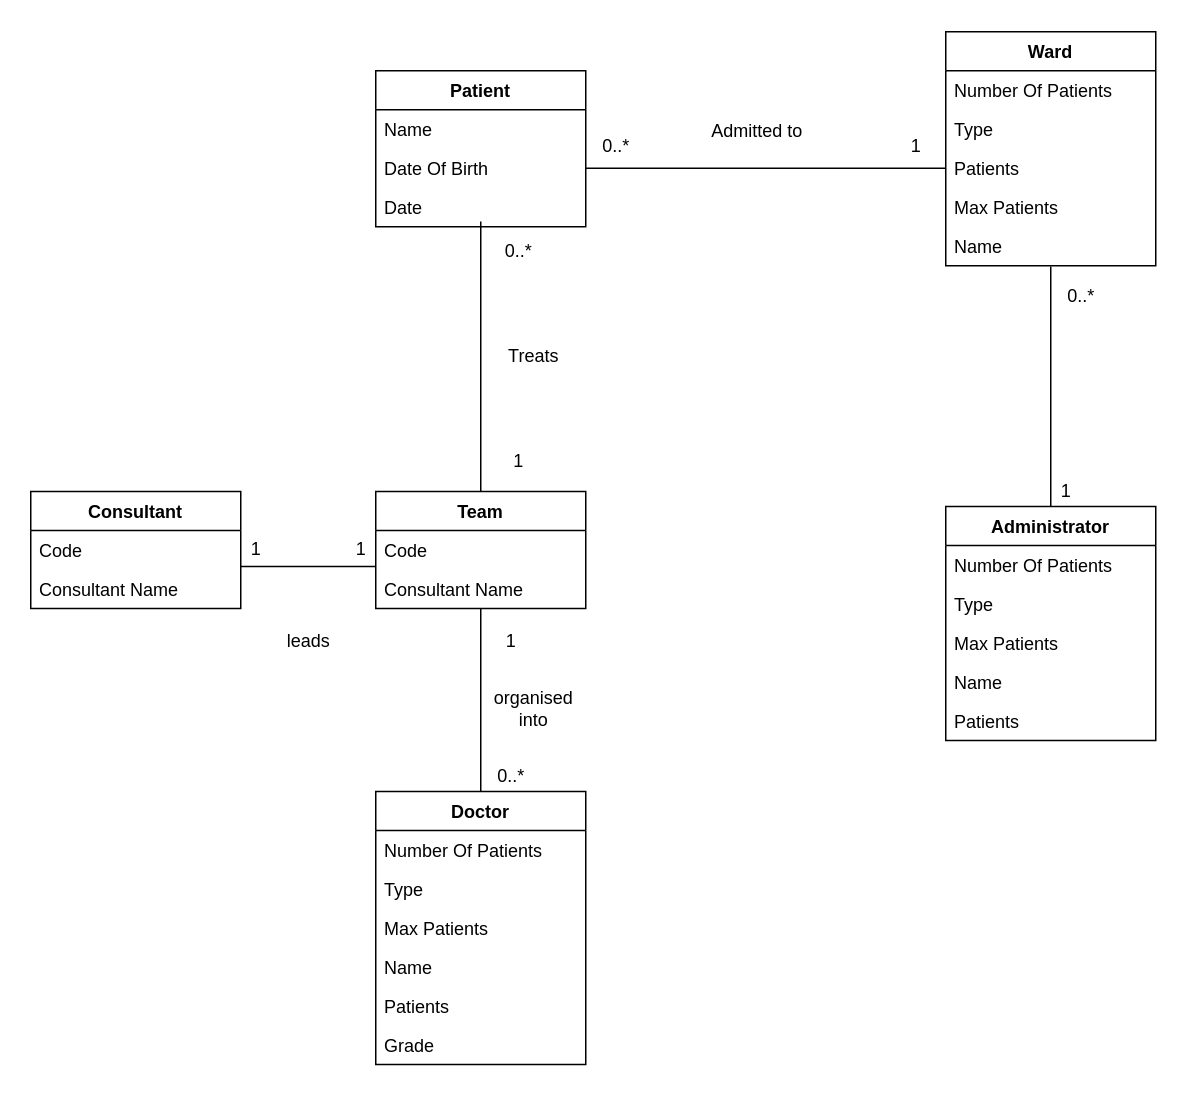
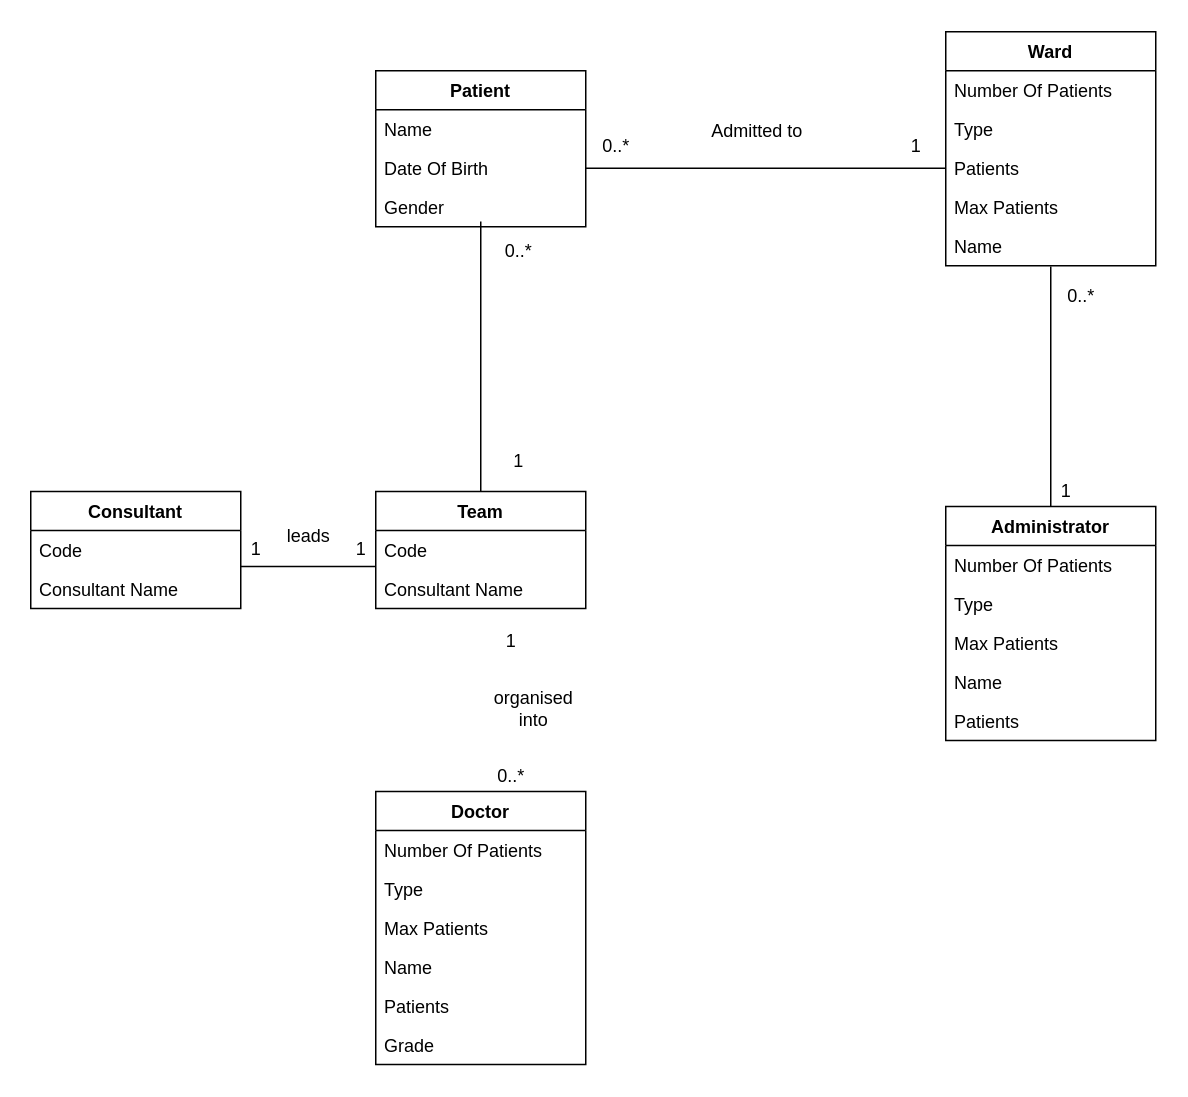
node "Date": label "Date" -> "Gender"
node "Treats": removed
node "leads": moved (308, 641) -> (308, 536)
edge "Team" -- "Doctor": removed
